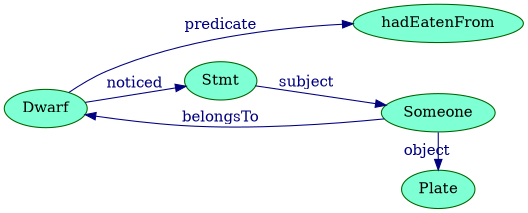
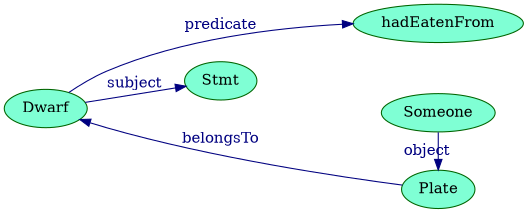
edge "Dwarf" -> "Stmt": label "noticed" -> "subject"
edge "Stmt" -> "Someone": removed, label "subject"
edge "Someone" -> "Dwarf": now "Plate" -> "Dwarf"
